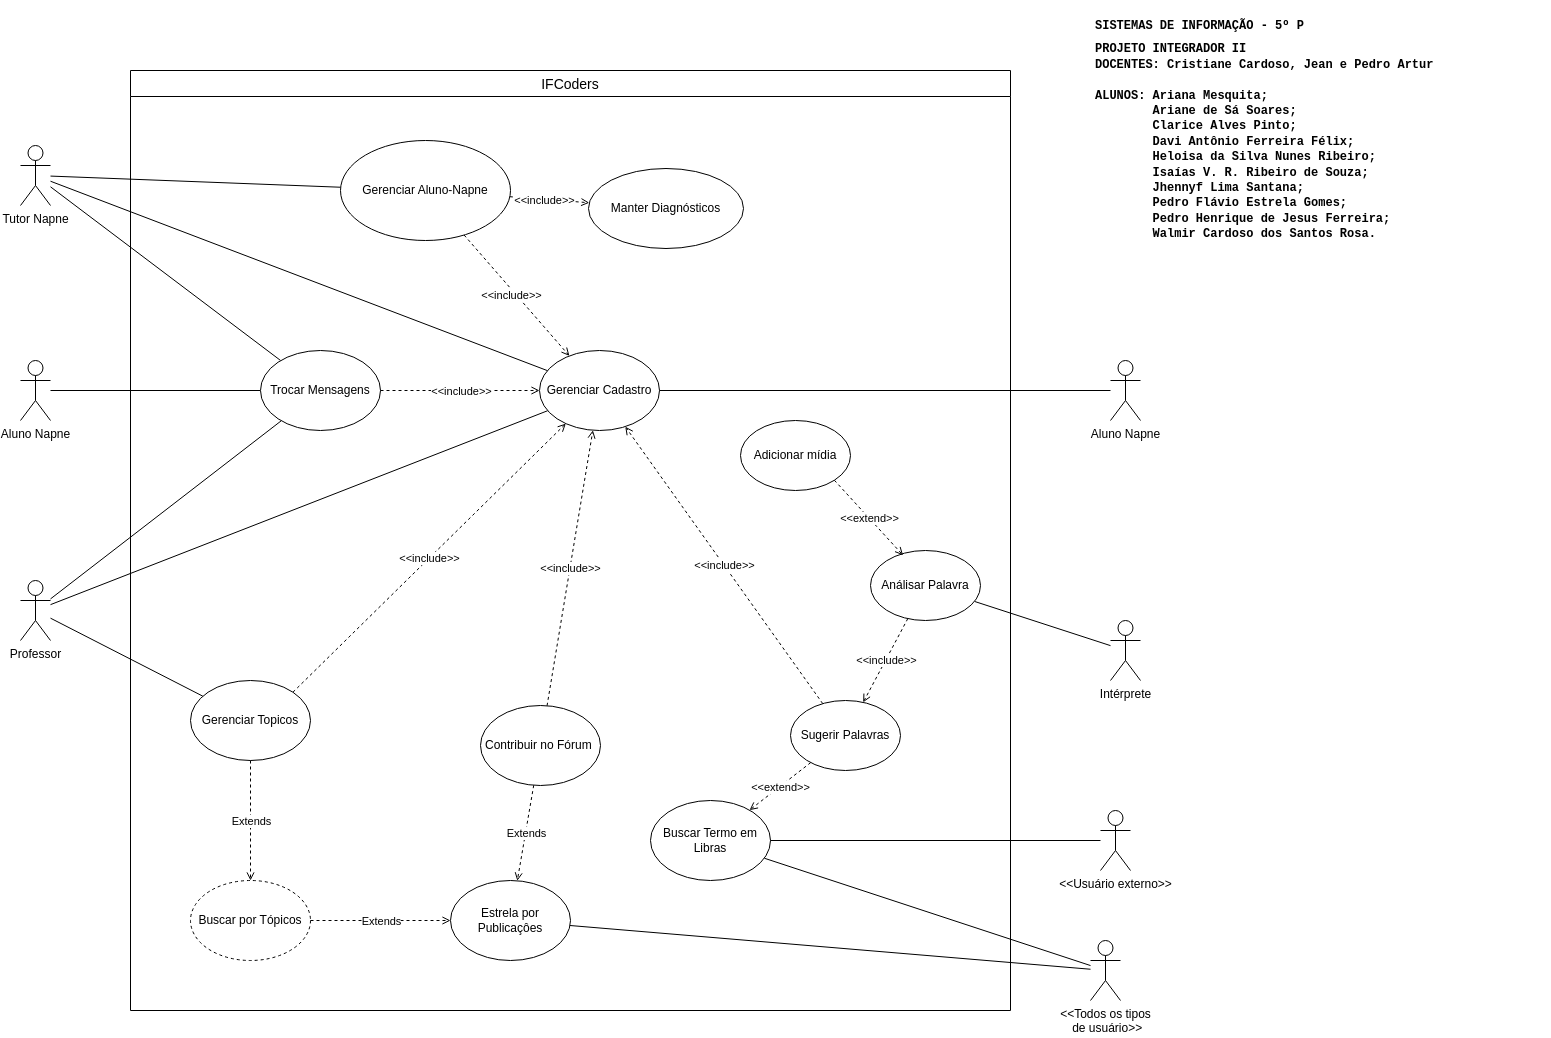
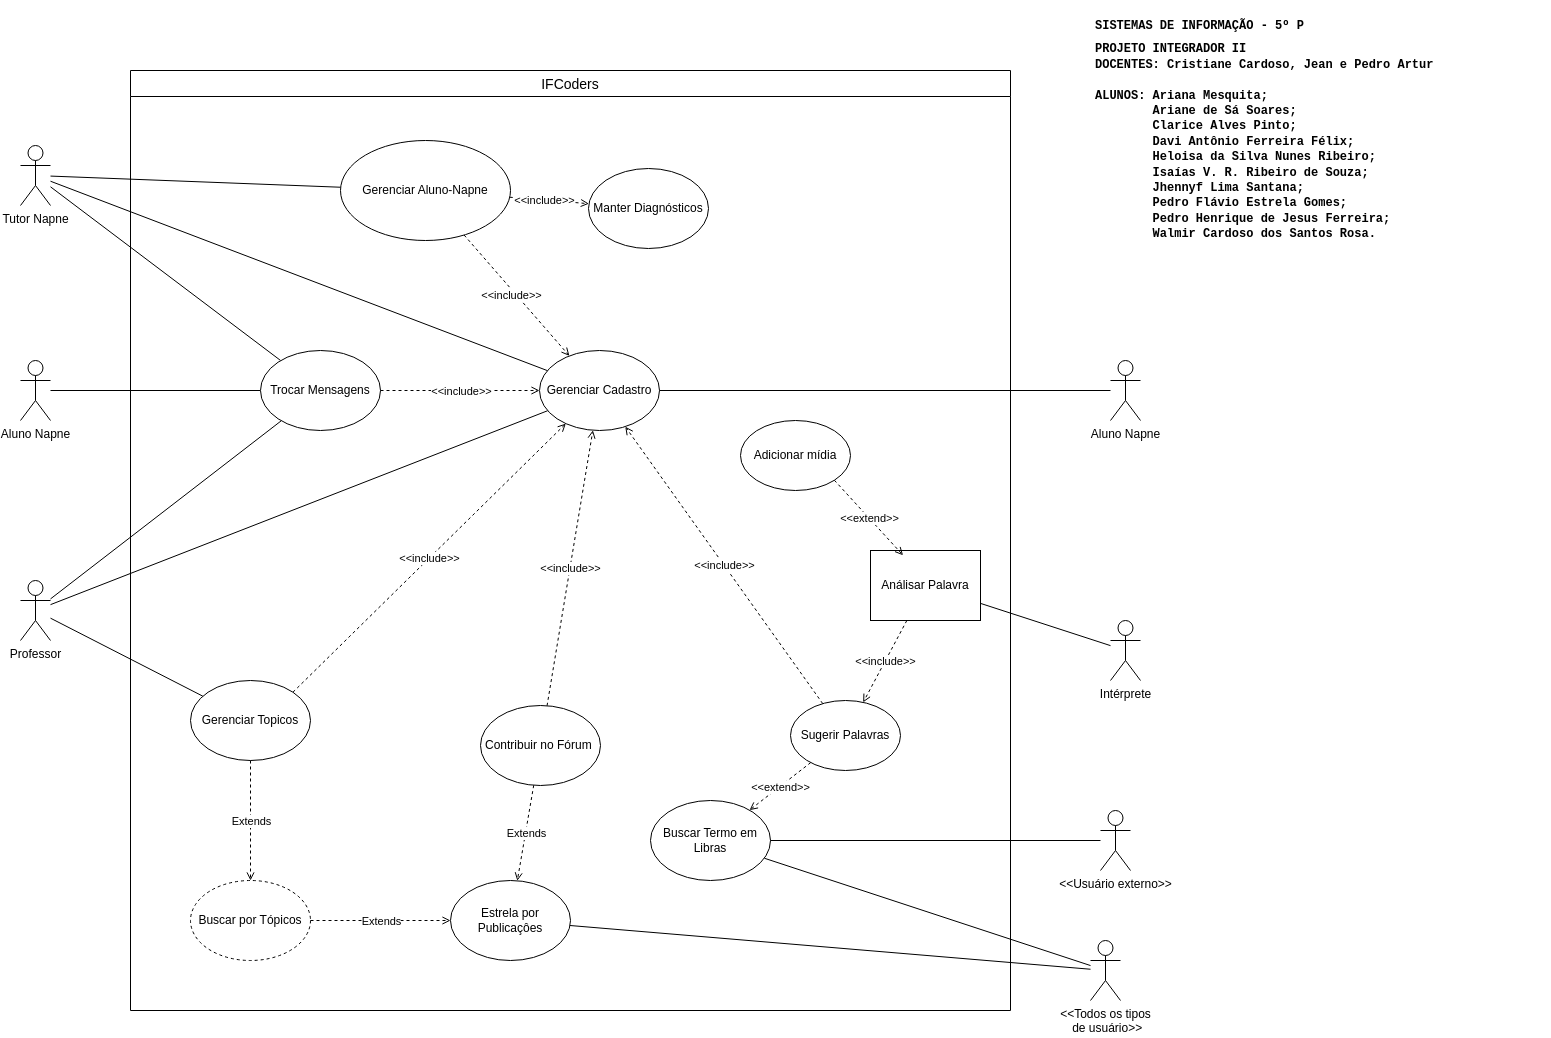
node "Manter Diagnósticos": size 155x80 -> 120x80
node "Análisar Palavra": shape ellipse -> rectangle
